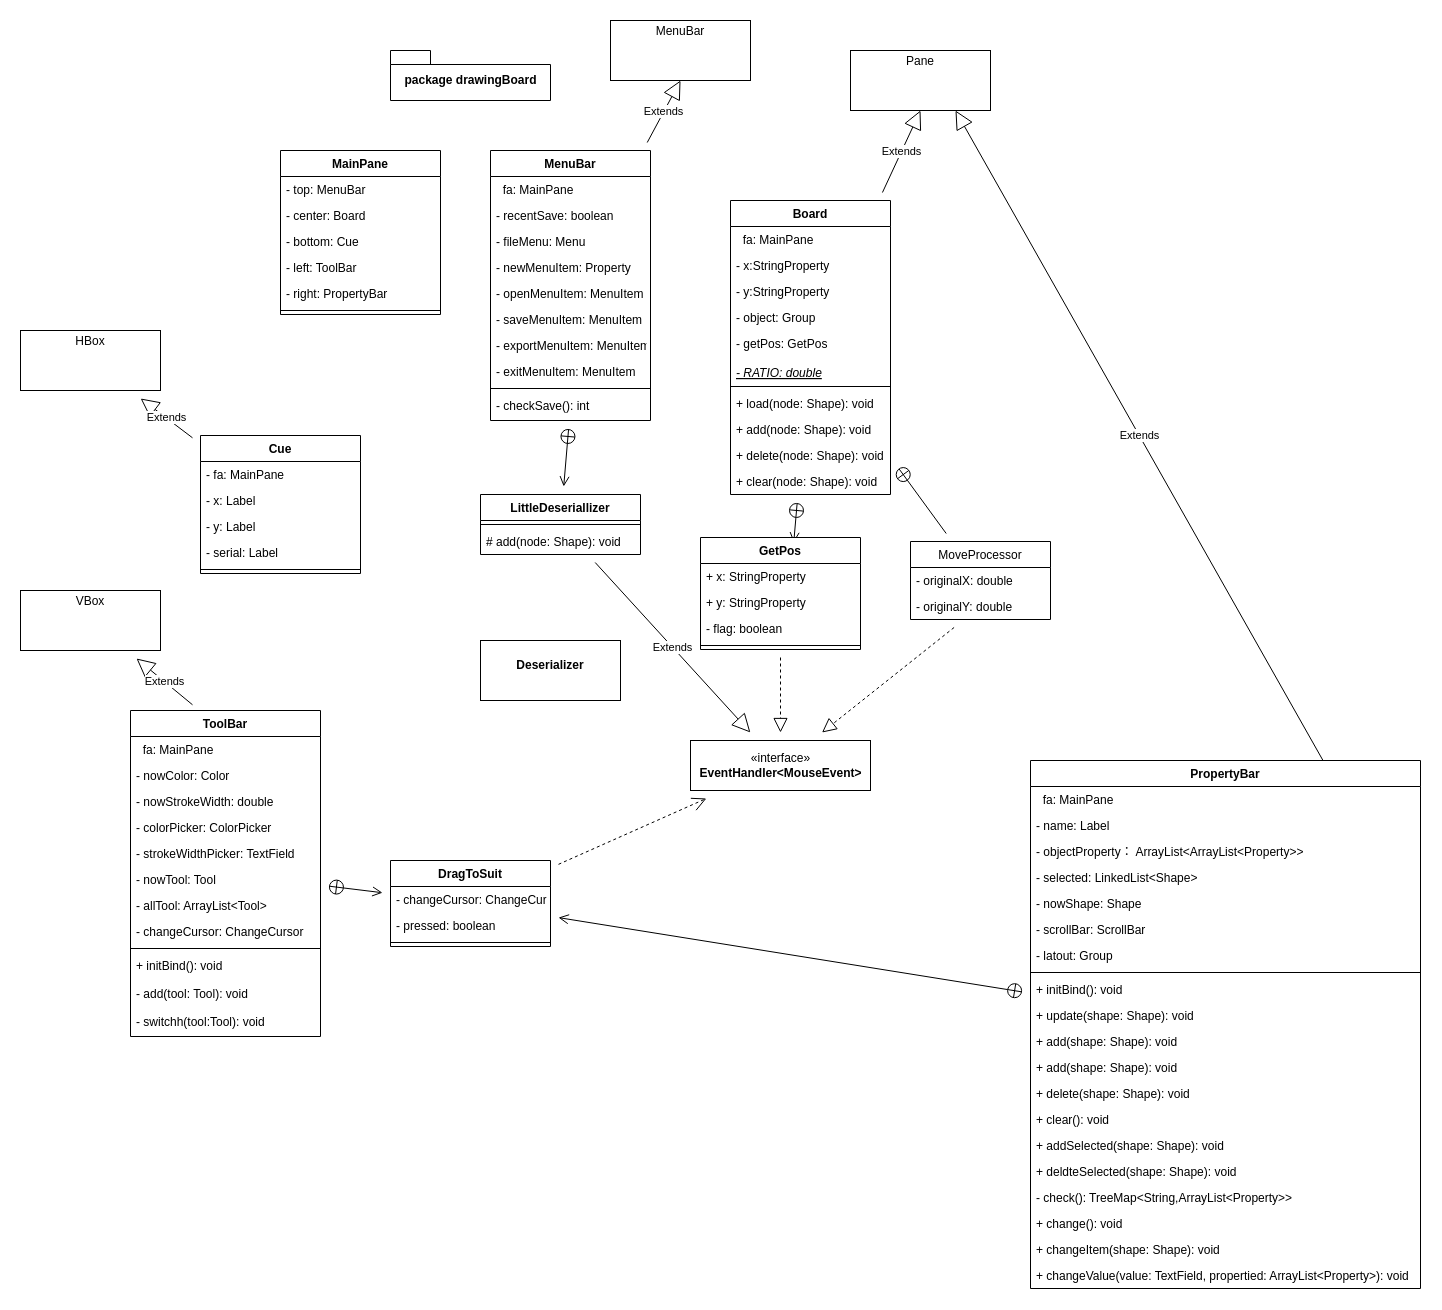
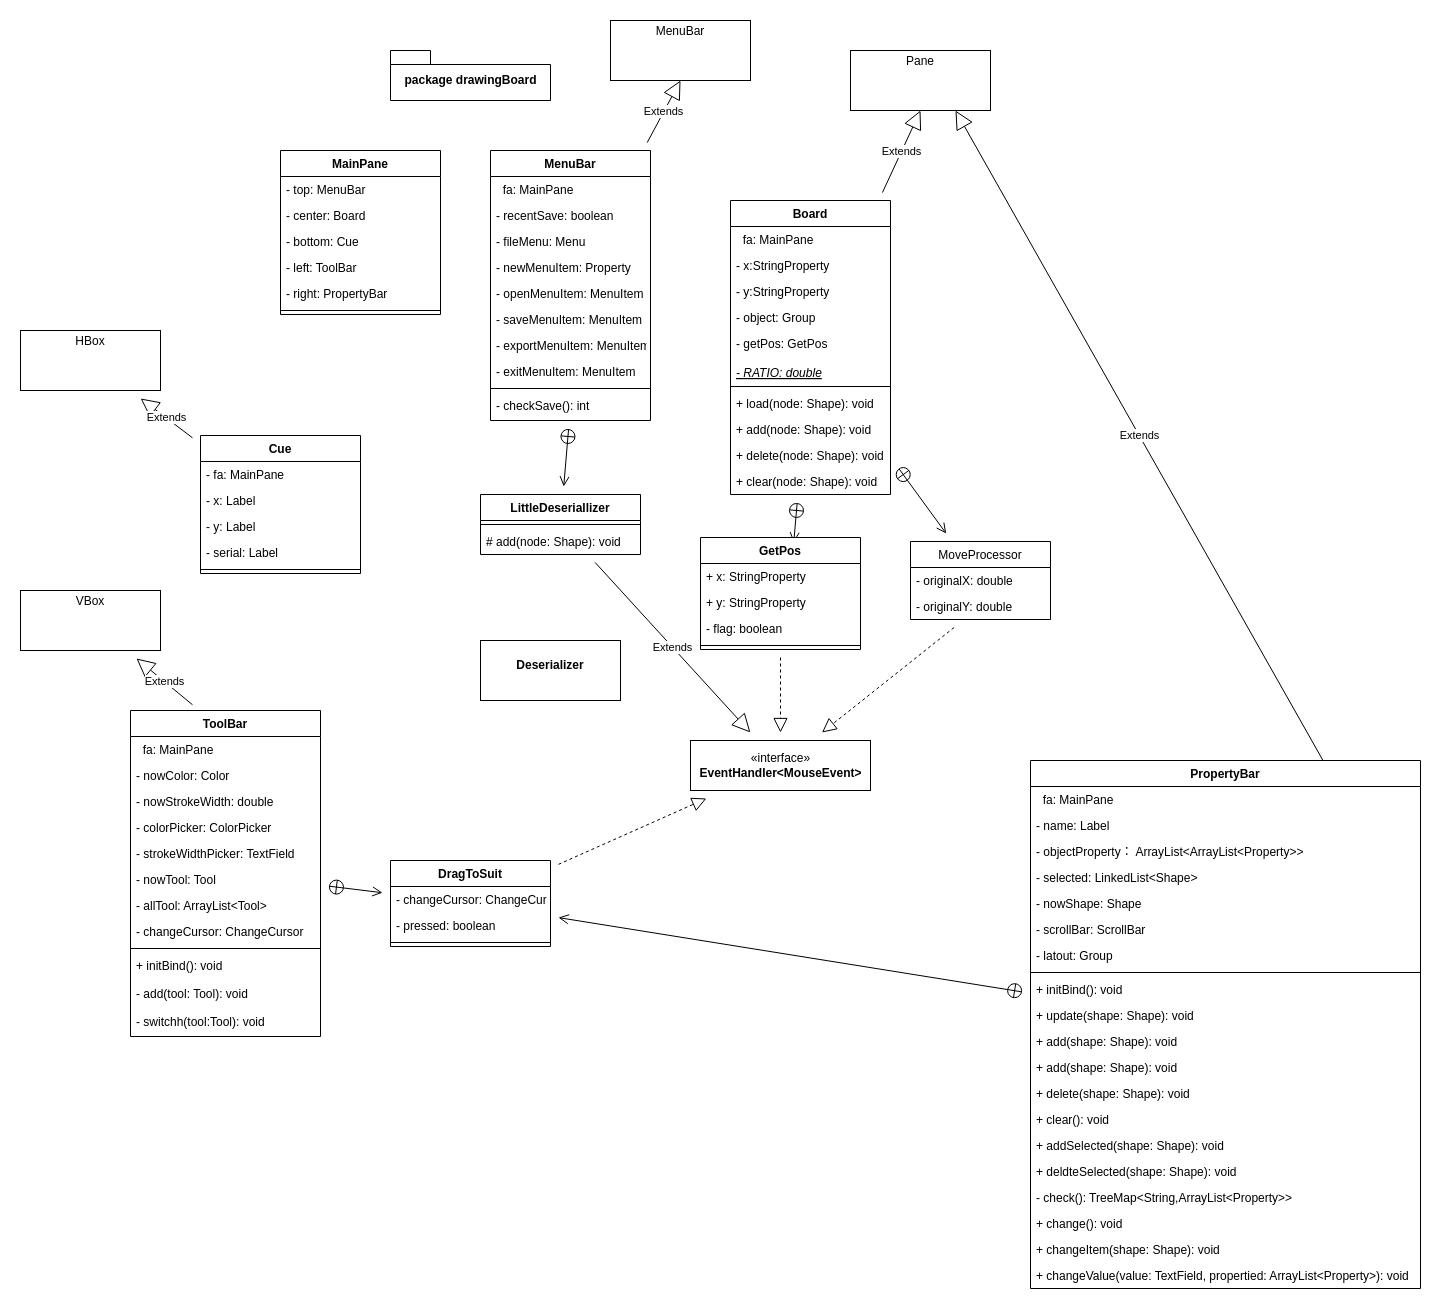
edge "MoveProcessor" -> "Board": arrowhead none -> open
edge "DragToSuit" -> "«interface» EventHandler<MouseEvent>": arrowhead open -> block
